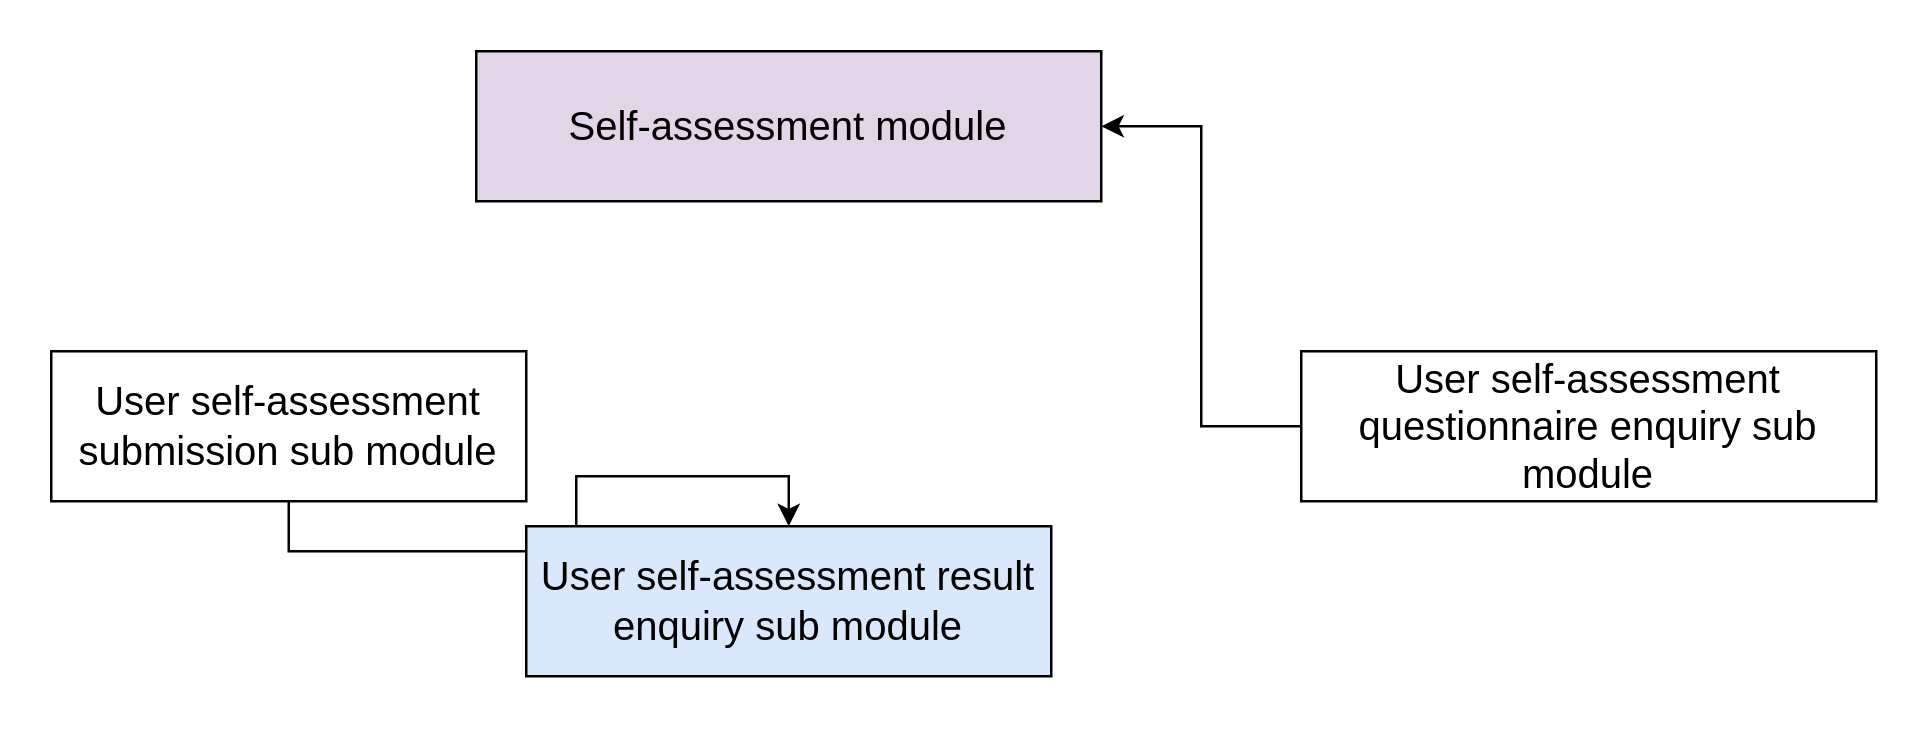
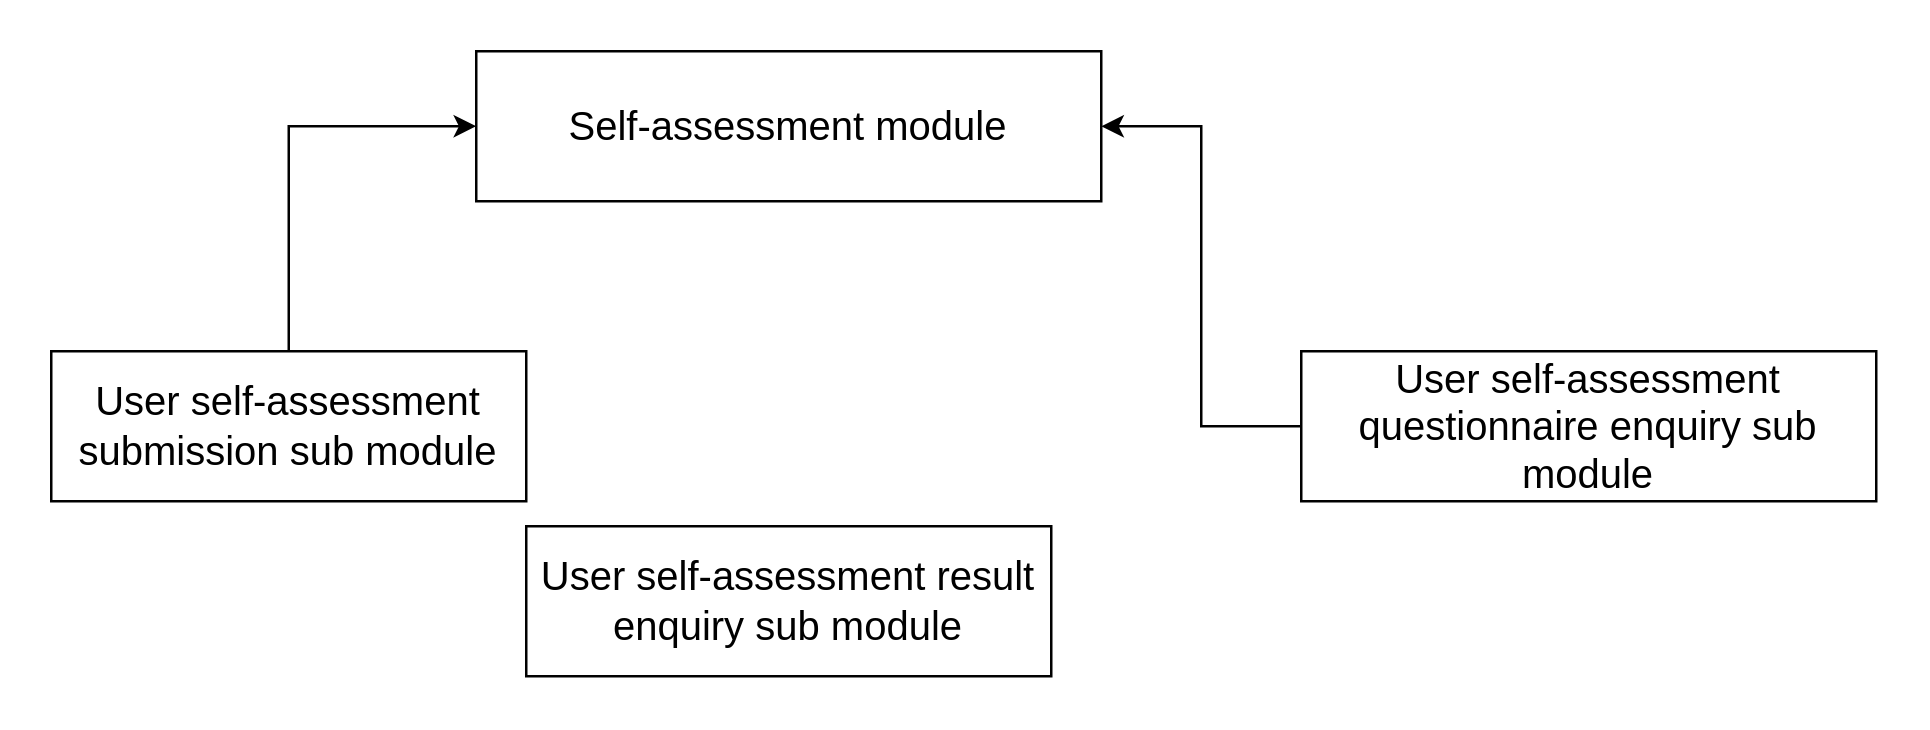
node "Self-assessment module": fillcolor #e1d5e7 -> #ffffff
edge "User self-assessment submission sub module" -> "User self-assessment result enquiry sub module": now "User self-assessment submission sub module" -> "Self-assessment module"
node "User self-assessment result enquiry sub module": fillcolor #dae8fc -> #ffffff
